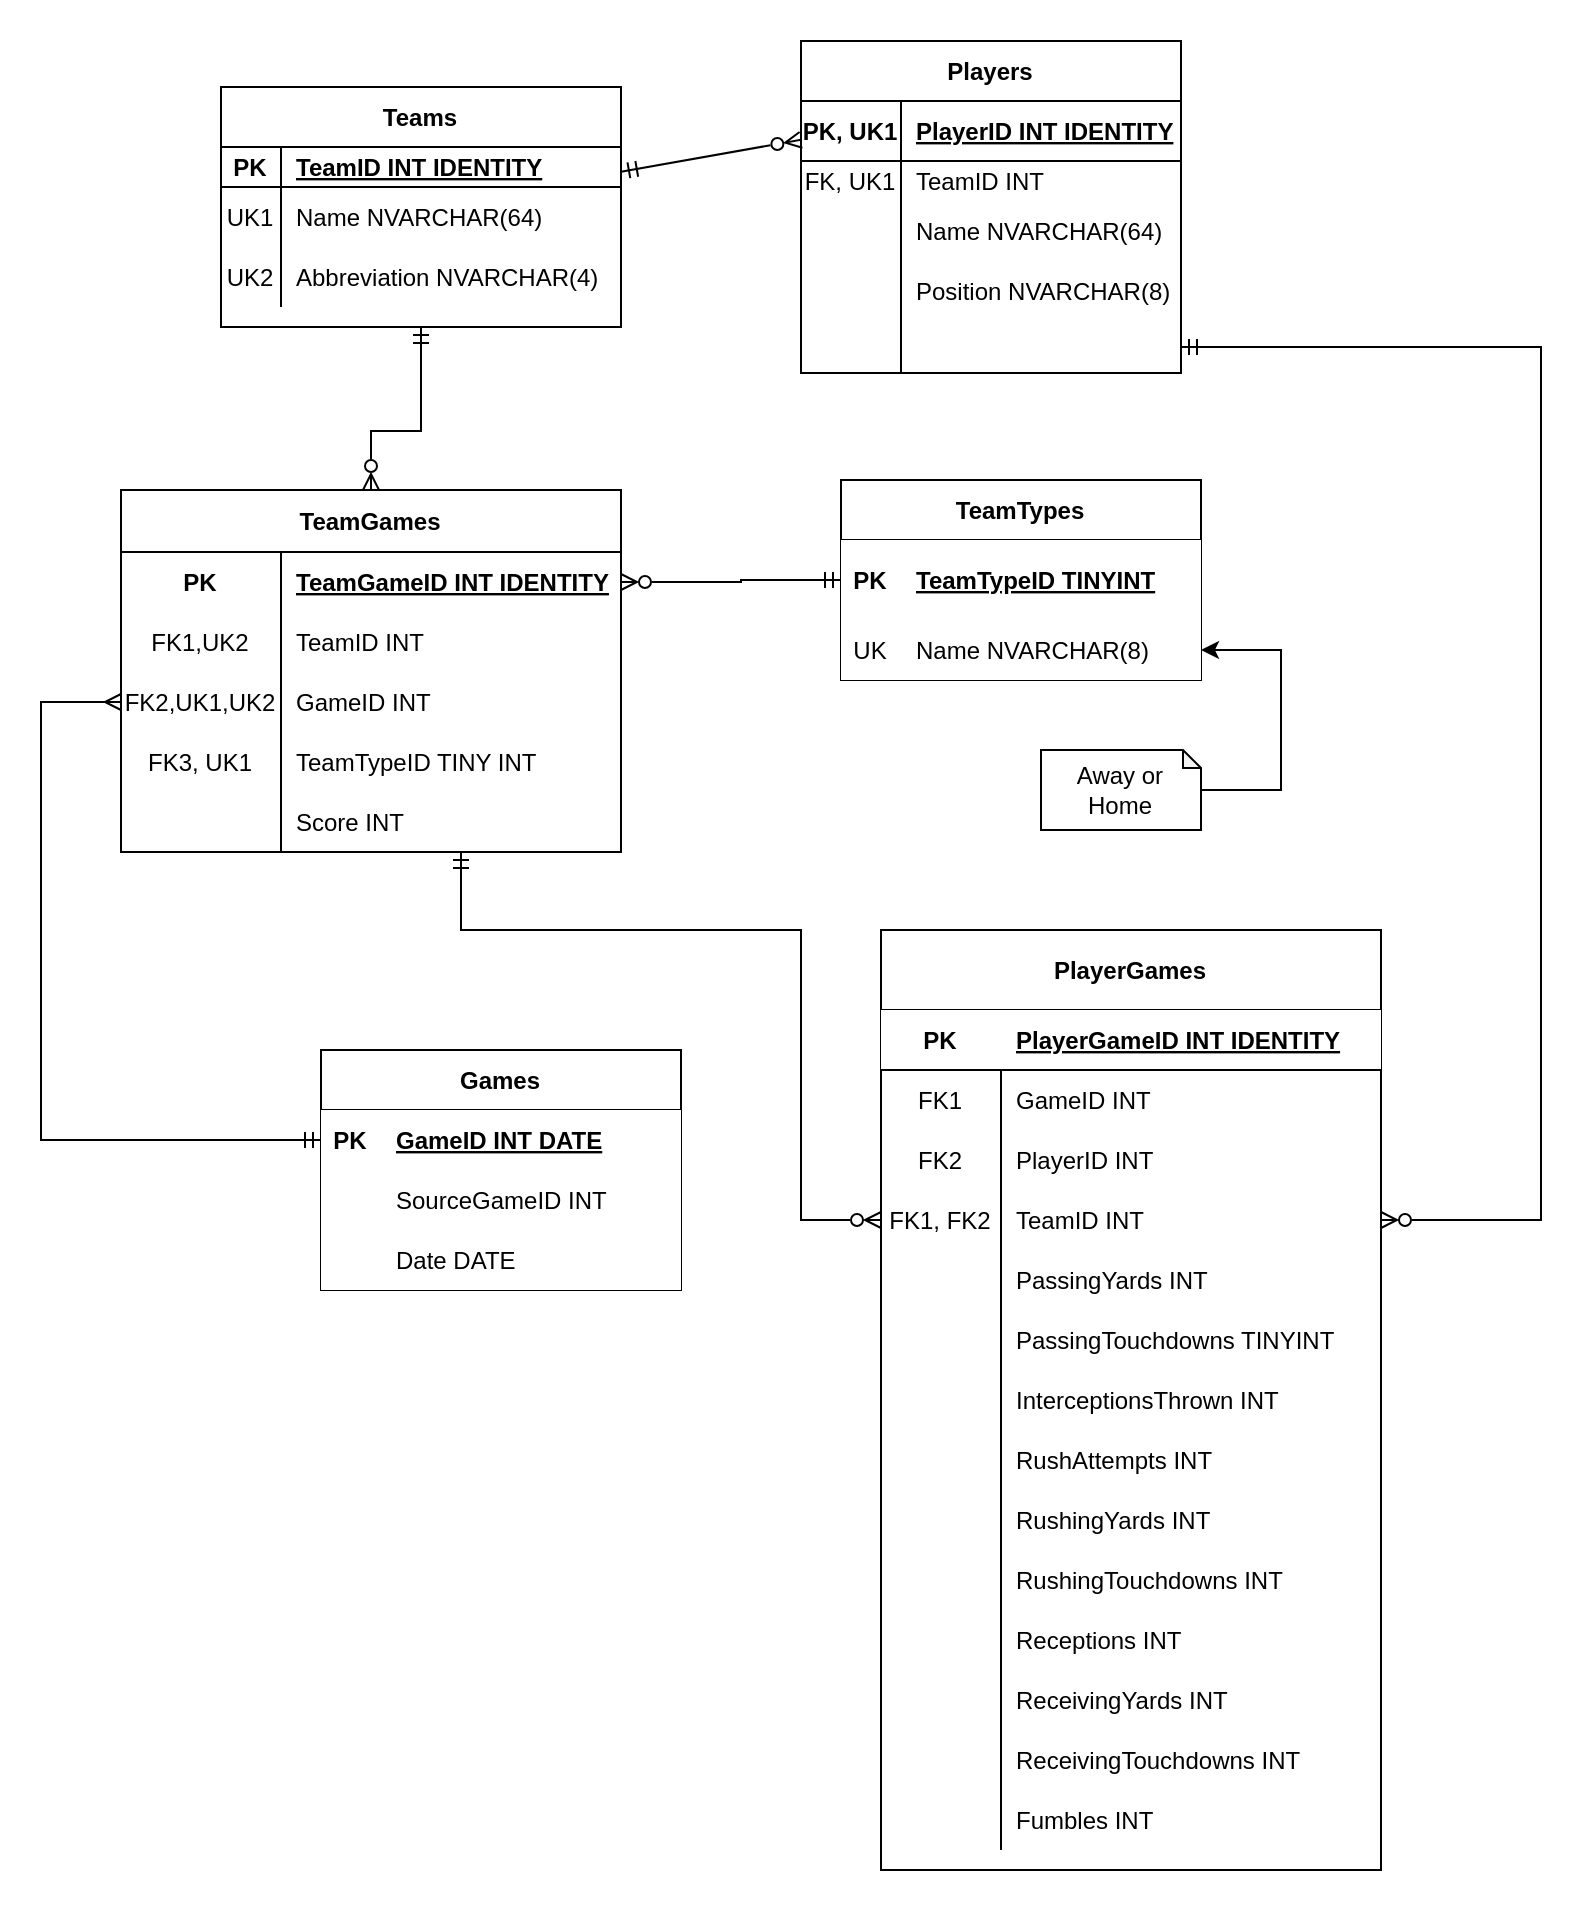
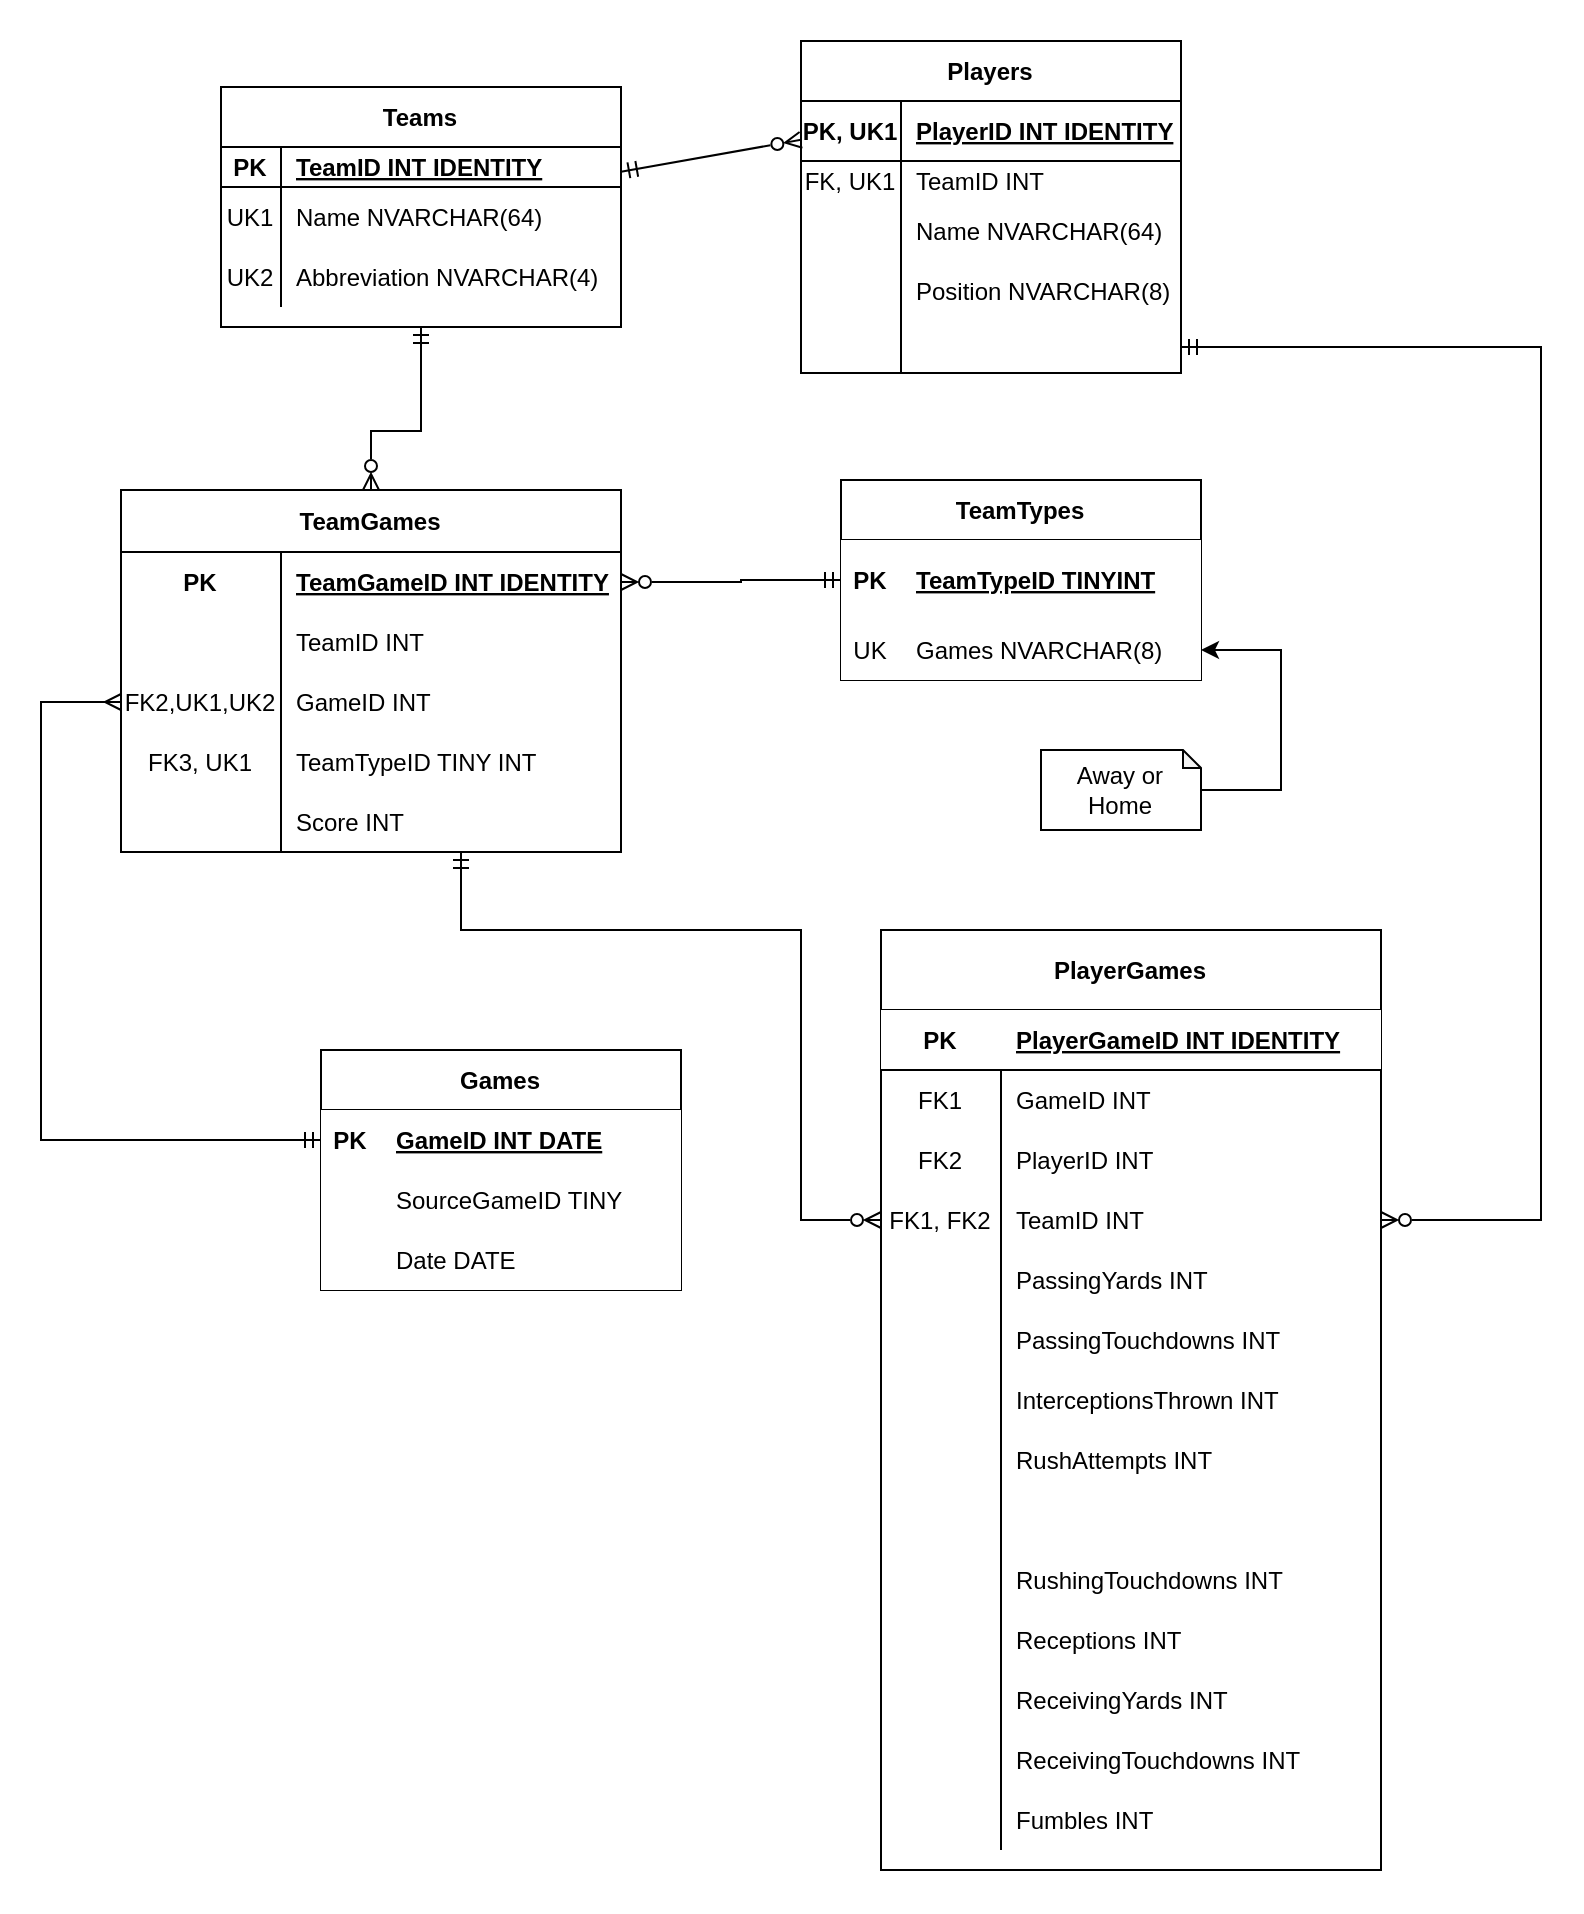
node "FK1,UK2": removed
node "Name NVARCHAR(8)": label "Name NVARCHAR(8)" -> "Games NVARCHAR(8)"
node "SourceGameID INT": label "SourceGameID INT" -> "SourceGameID TINY"
node "PassingTouchdowns TINYINT": label "PassingTouchdowns TINYINT" -> "PassingTouchdowns INT"
node "RushingYards INT": removed
